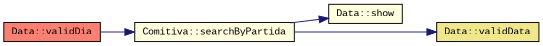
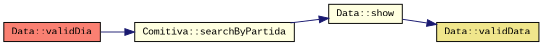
edge "Comitiva::searchByPartida" -> "Data::validData": now "Data::show" -> "Data::validData"
